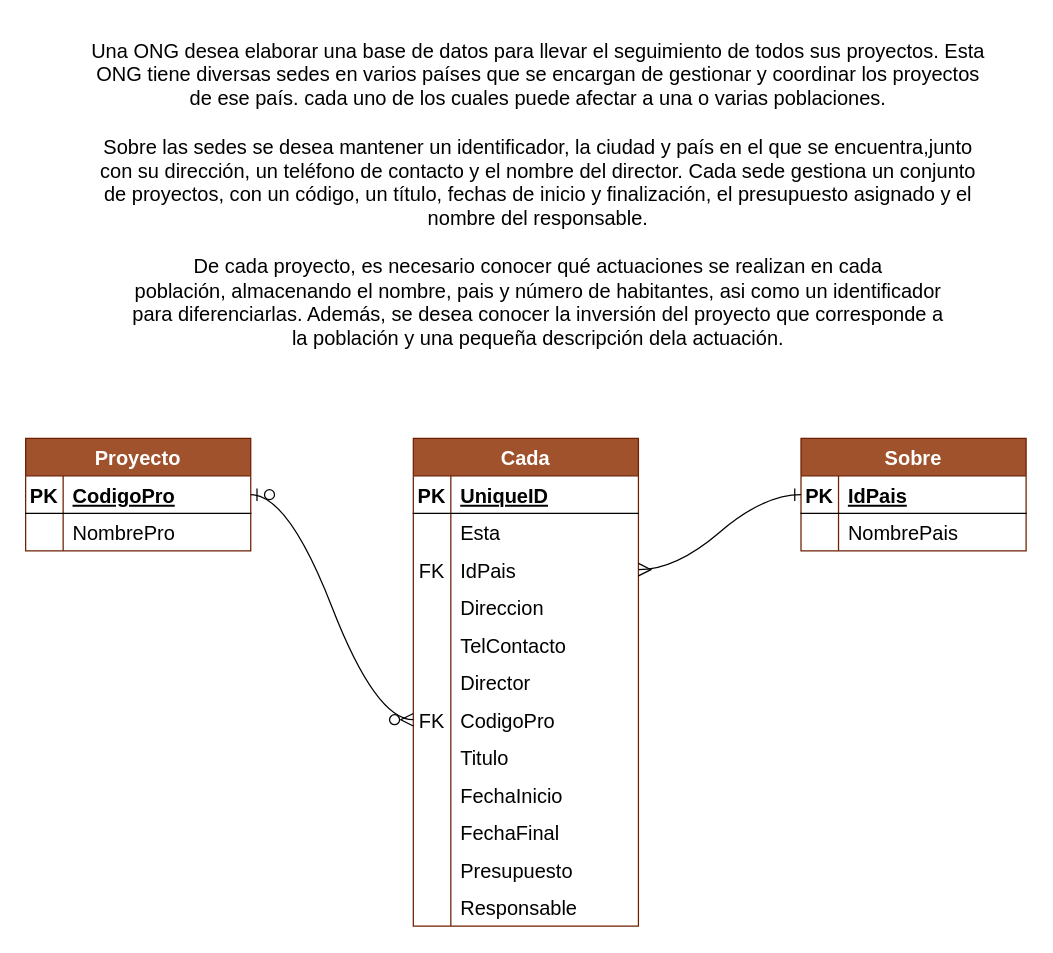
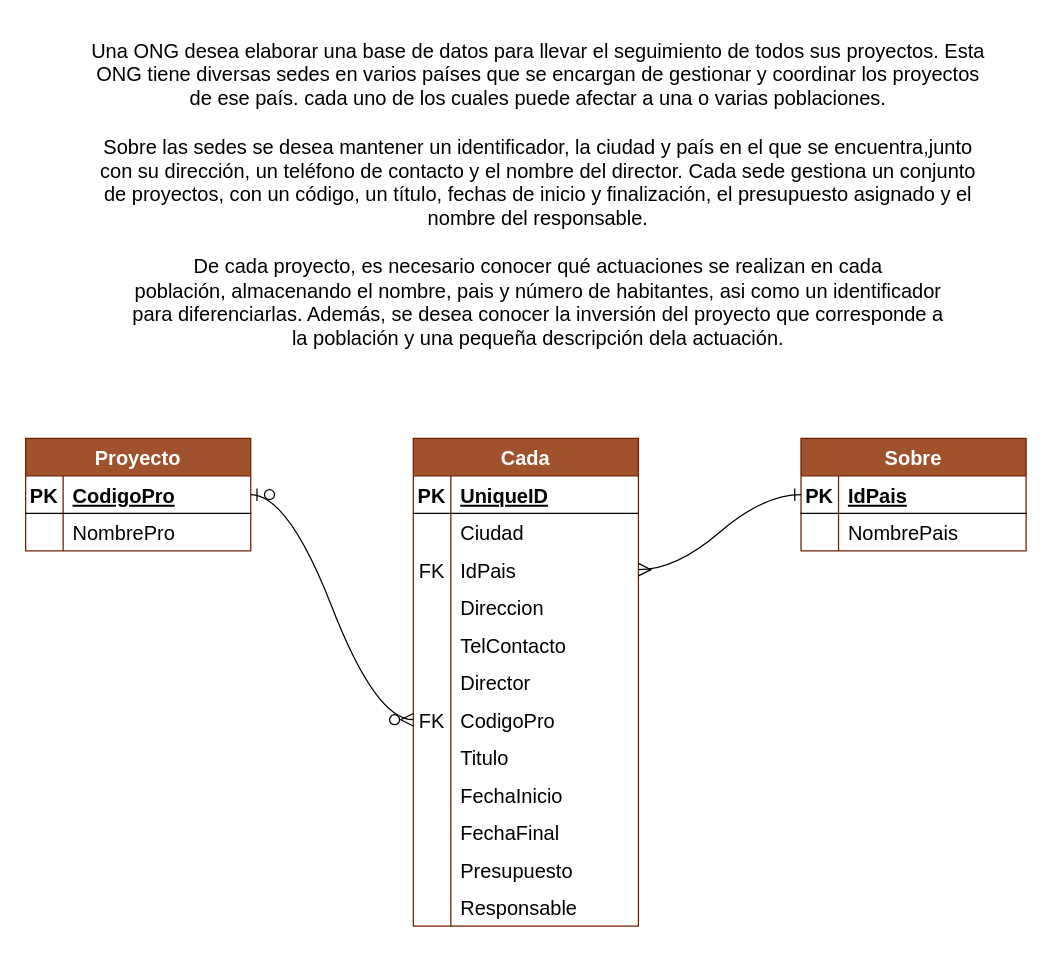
node "Esta": label "Esta" -> "Ciudad"
